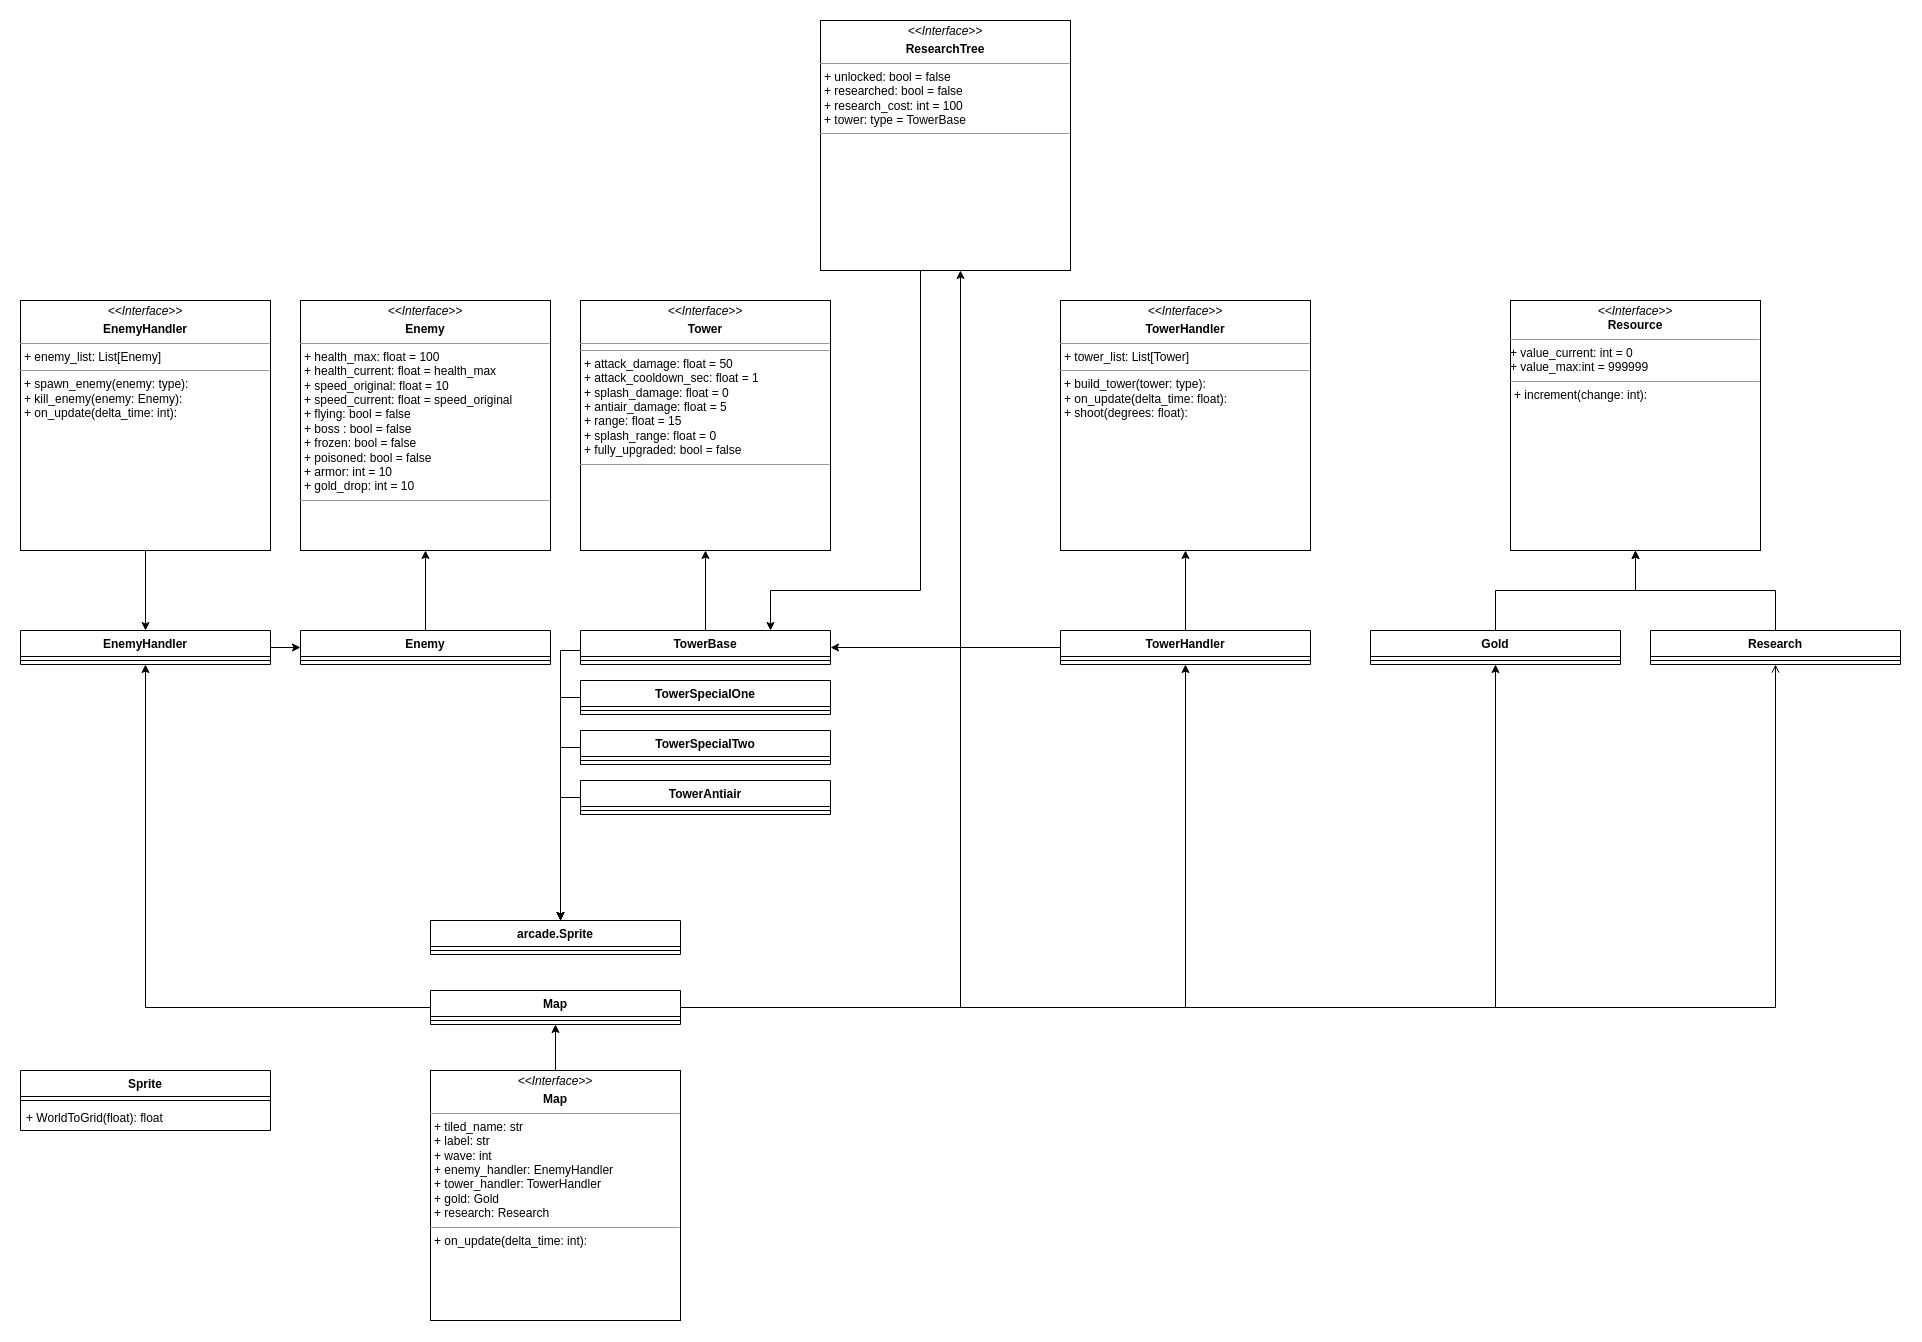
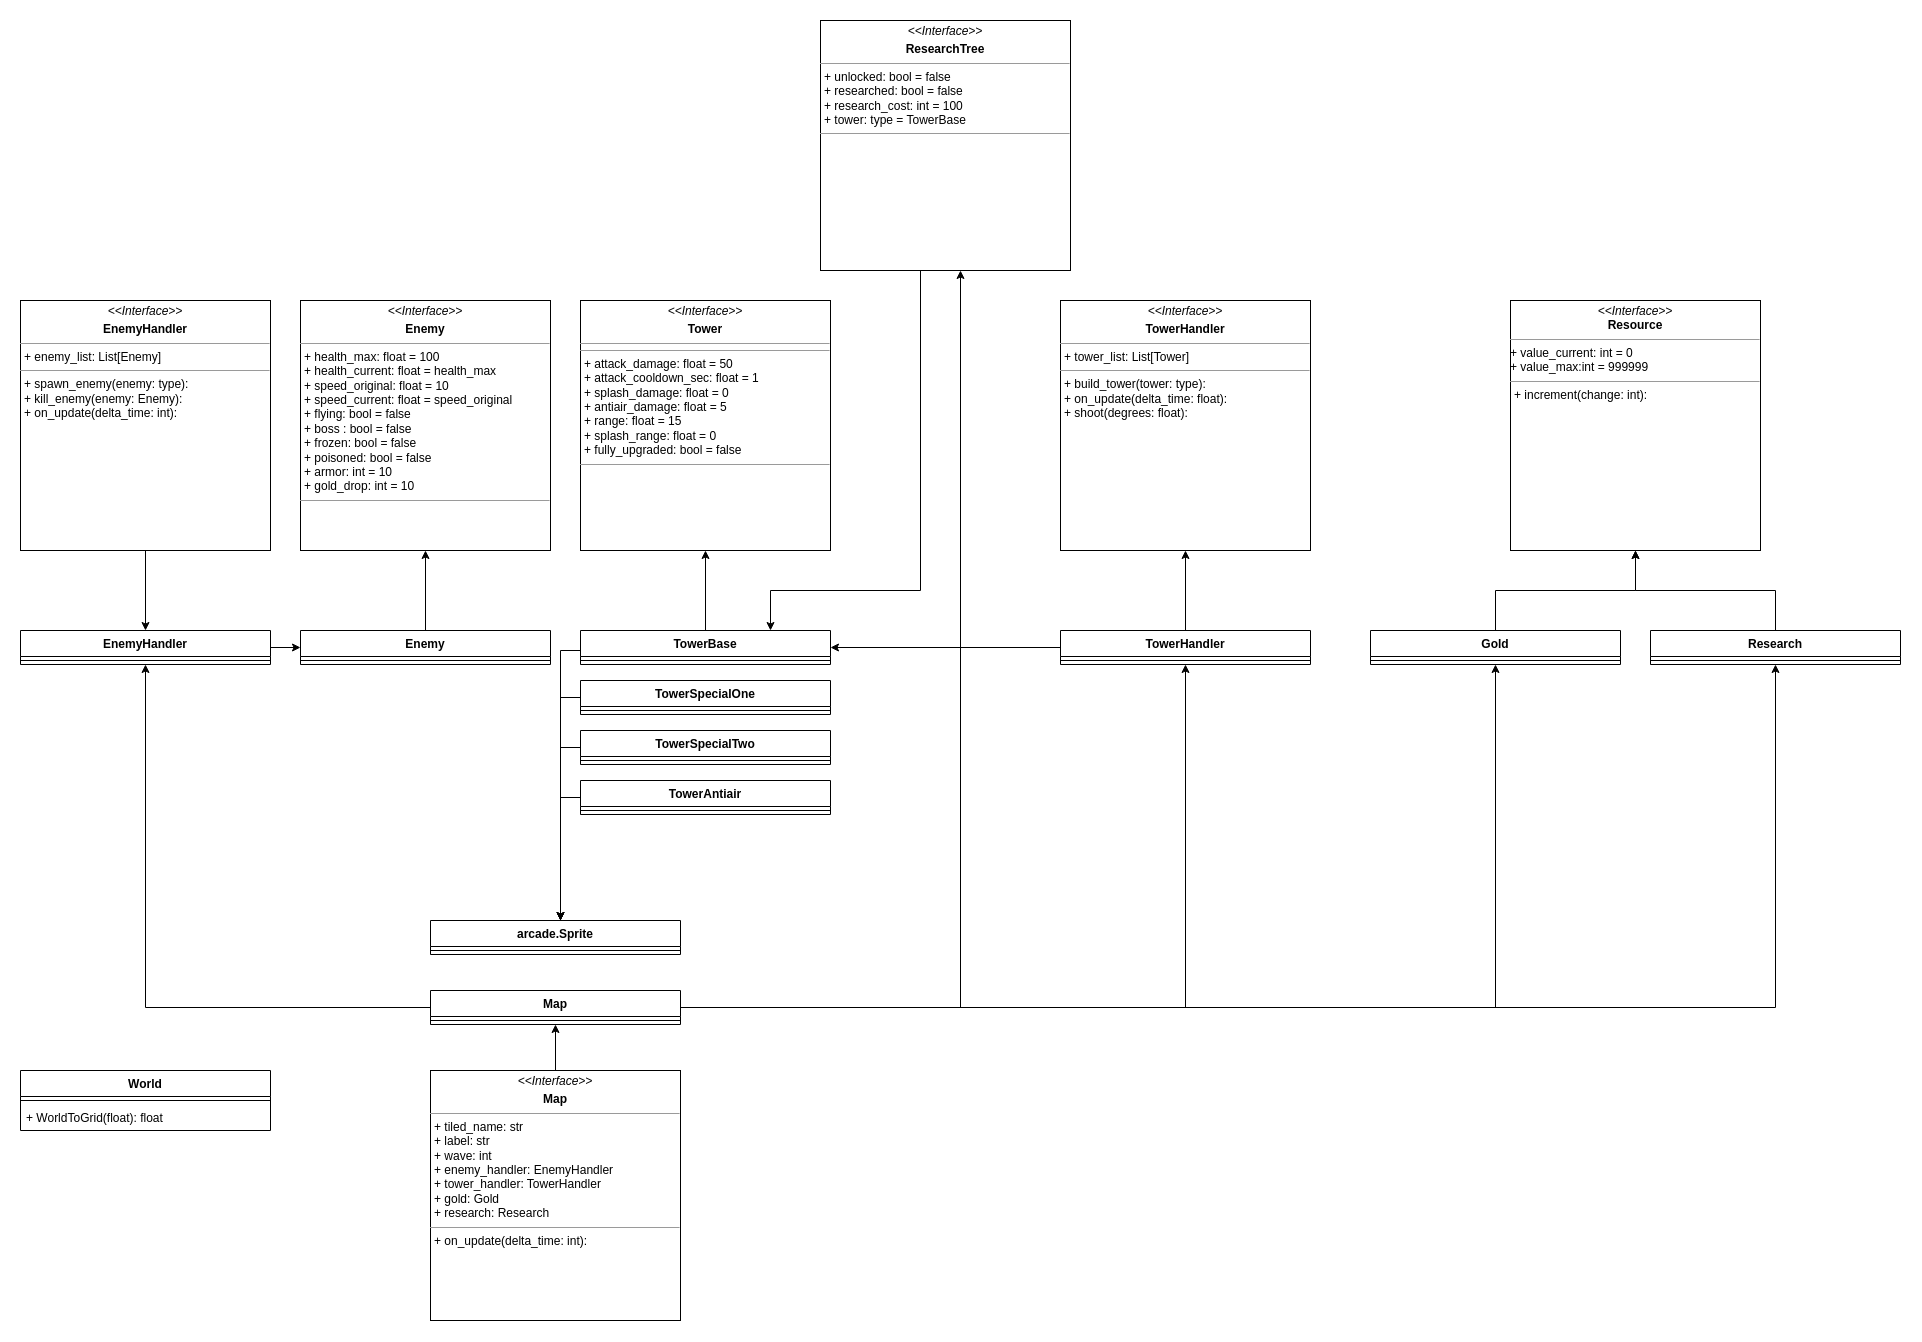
edge "Map" -> "Research": arrowhead open -> classic
node "Sprite": label "Sprite" -> "World"
